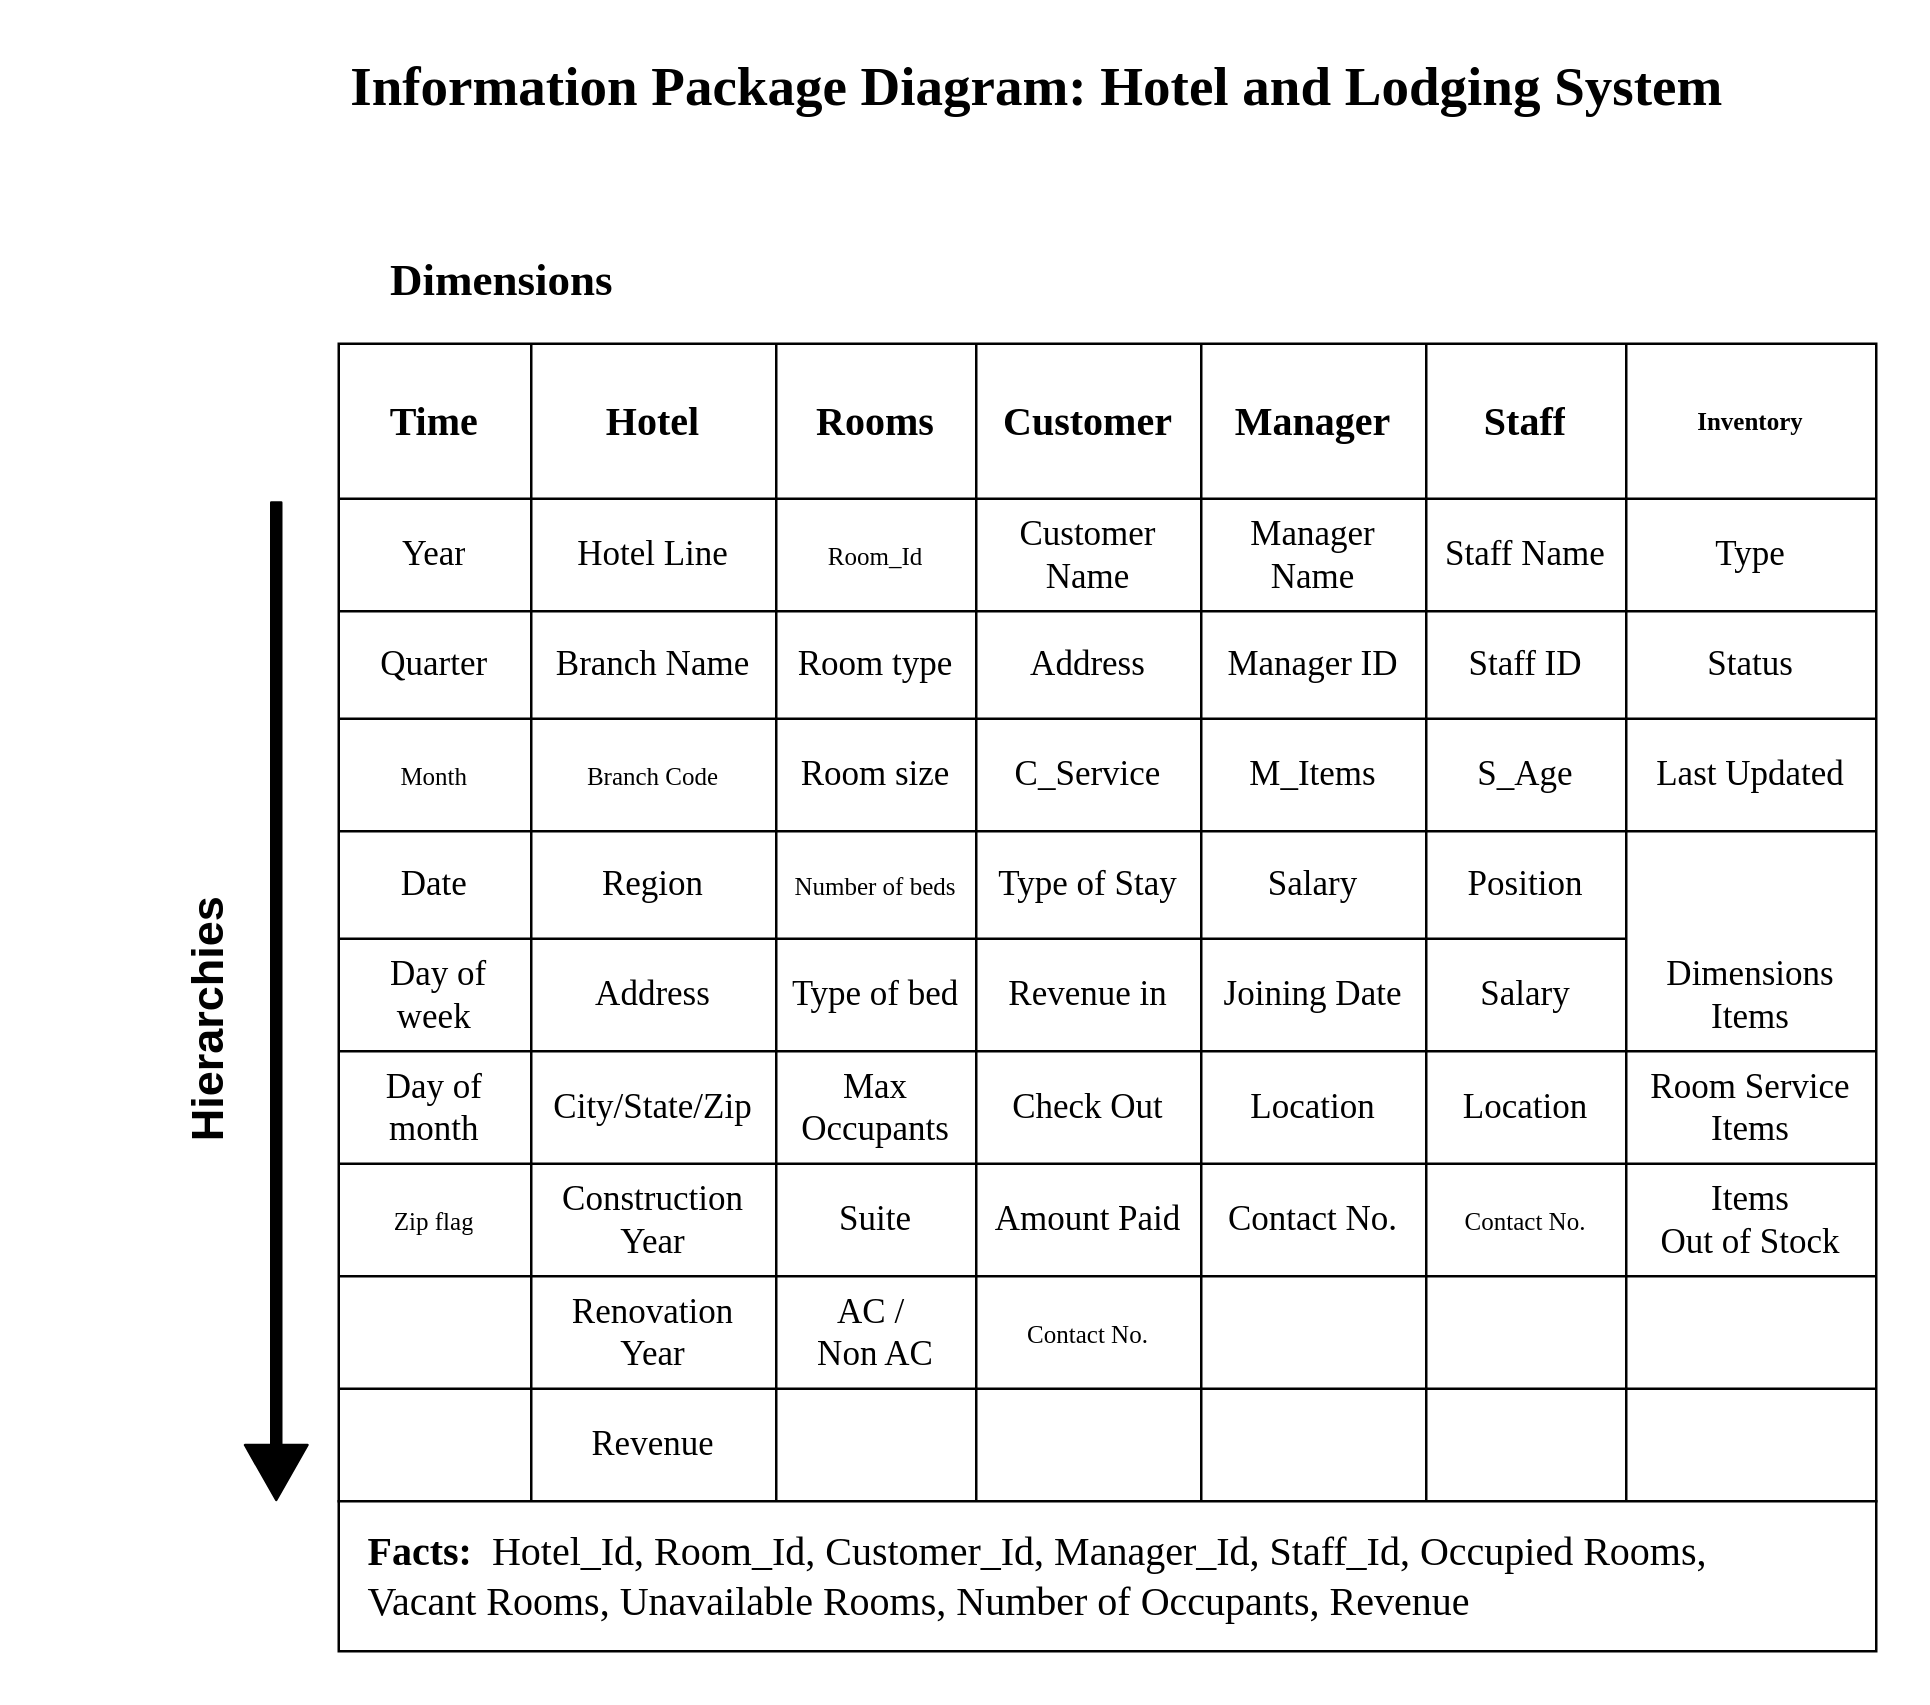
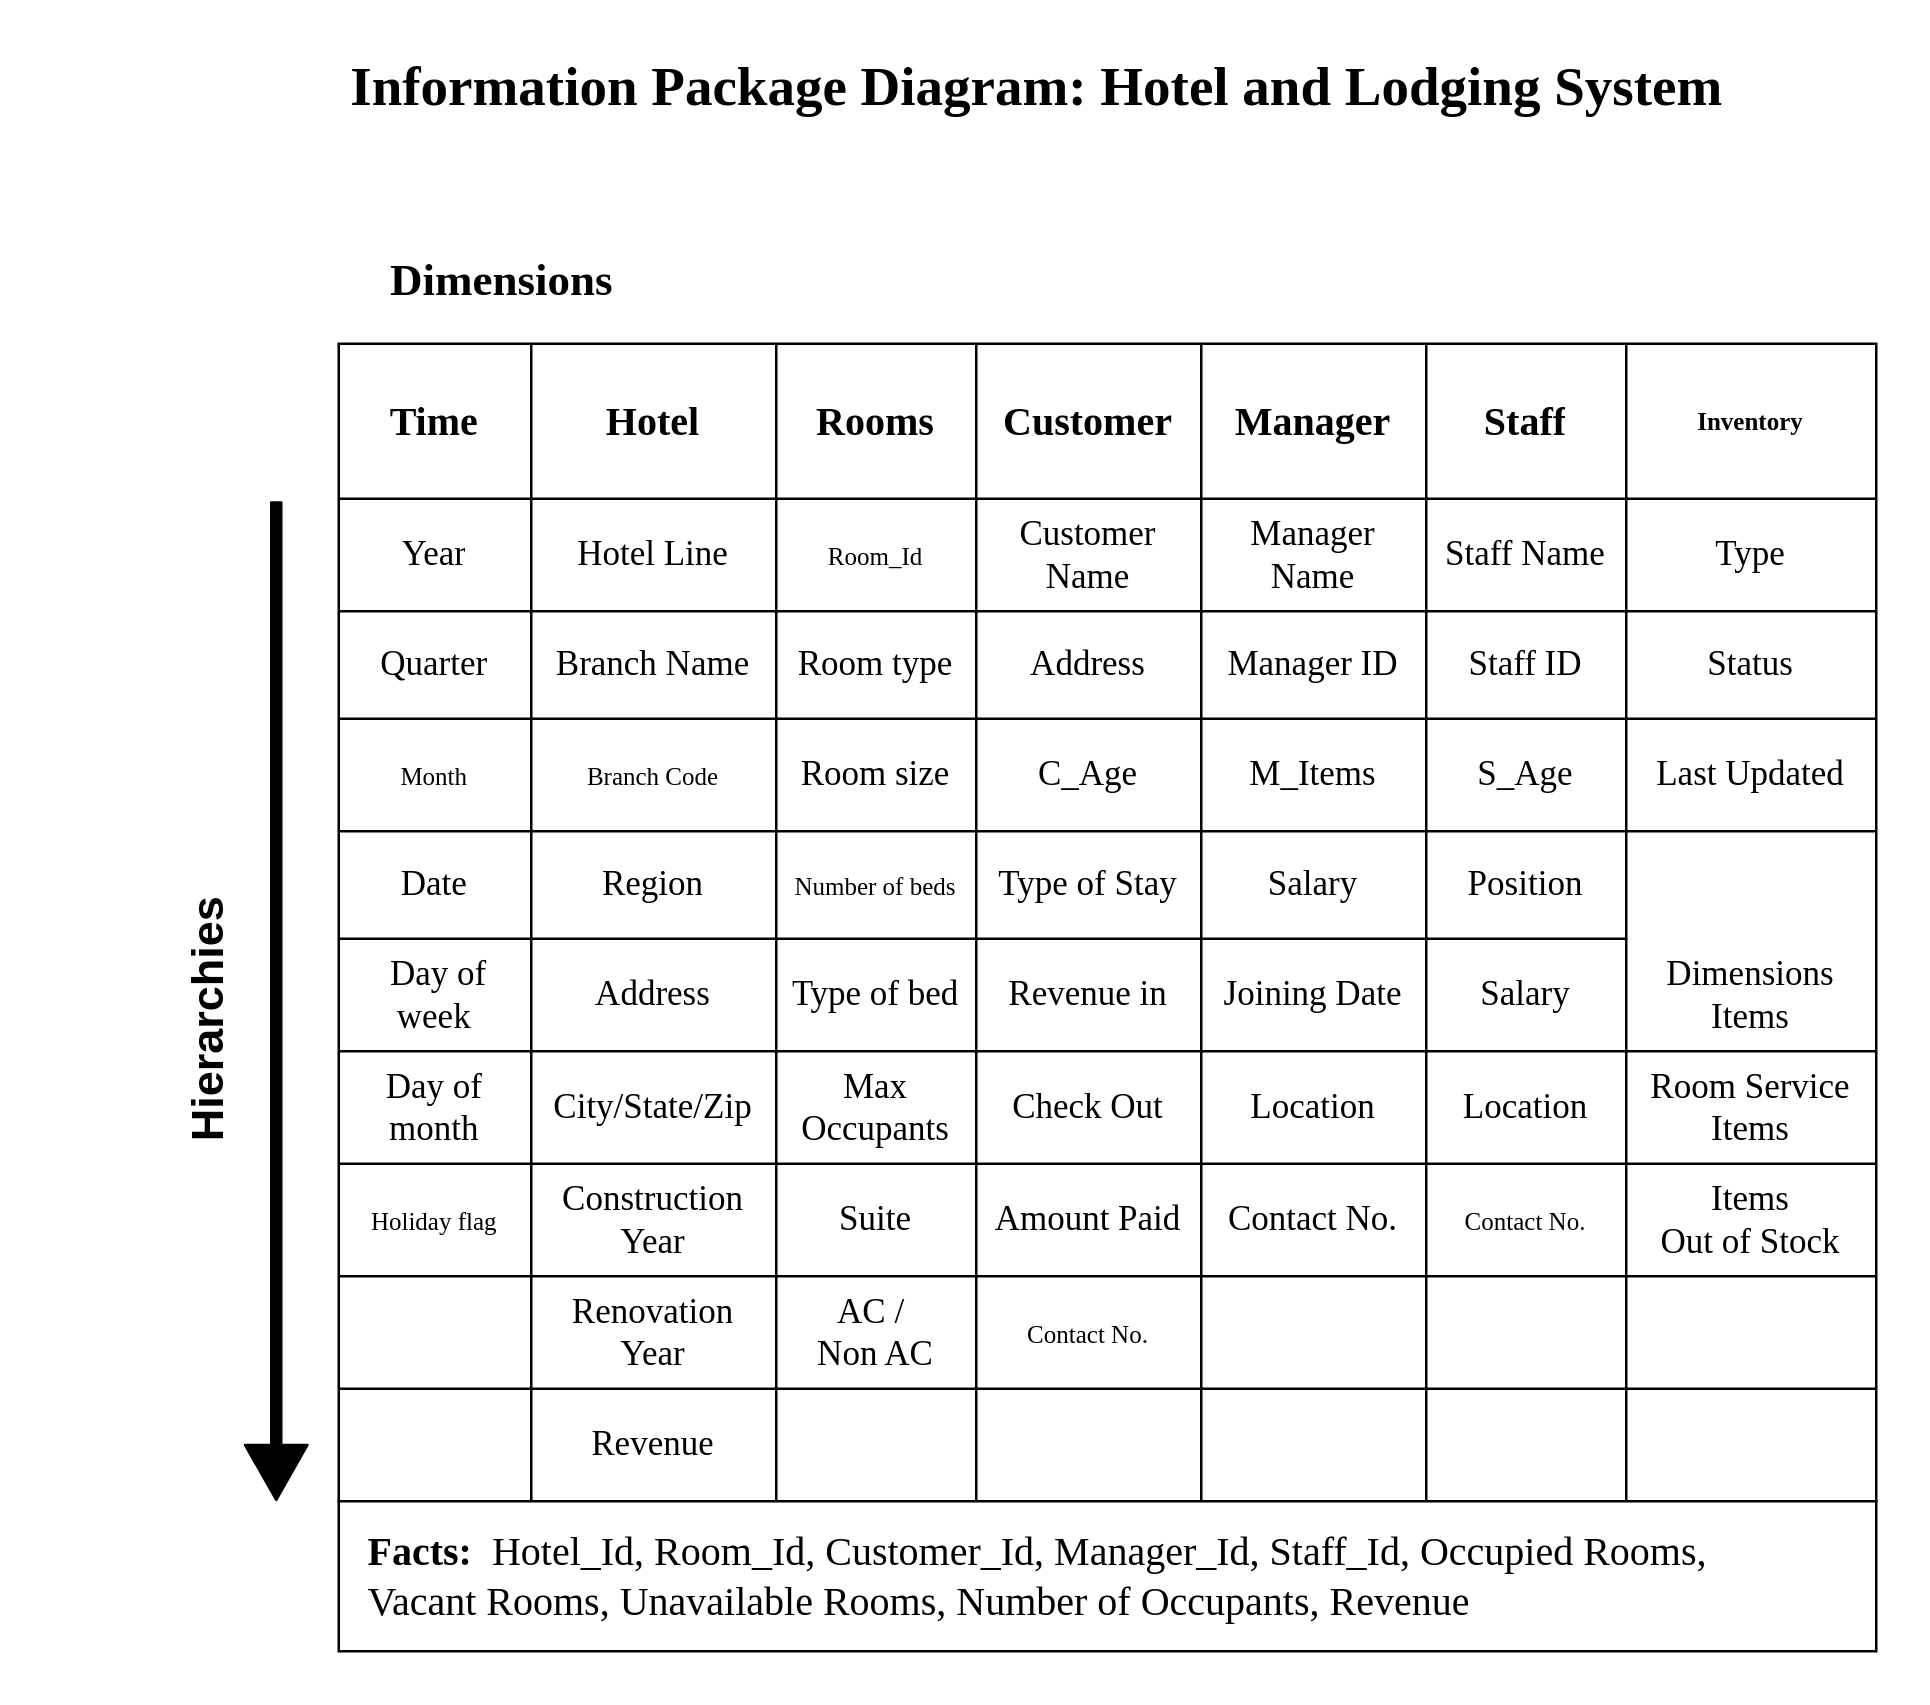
node "C_Service": label "C_Service" -> "C_Age"
node "Zip flag": label "Zip flag" -> "Holiday flag"
